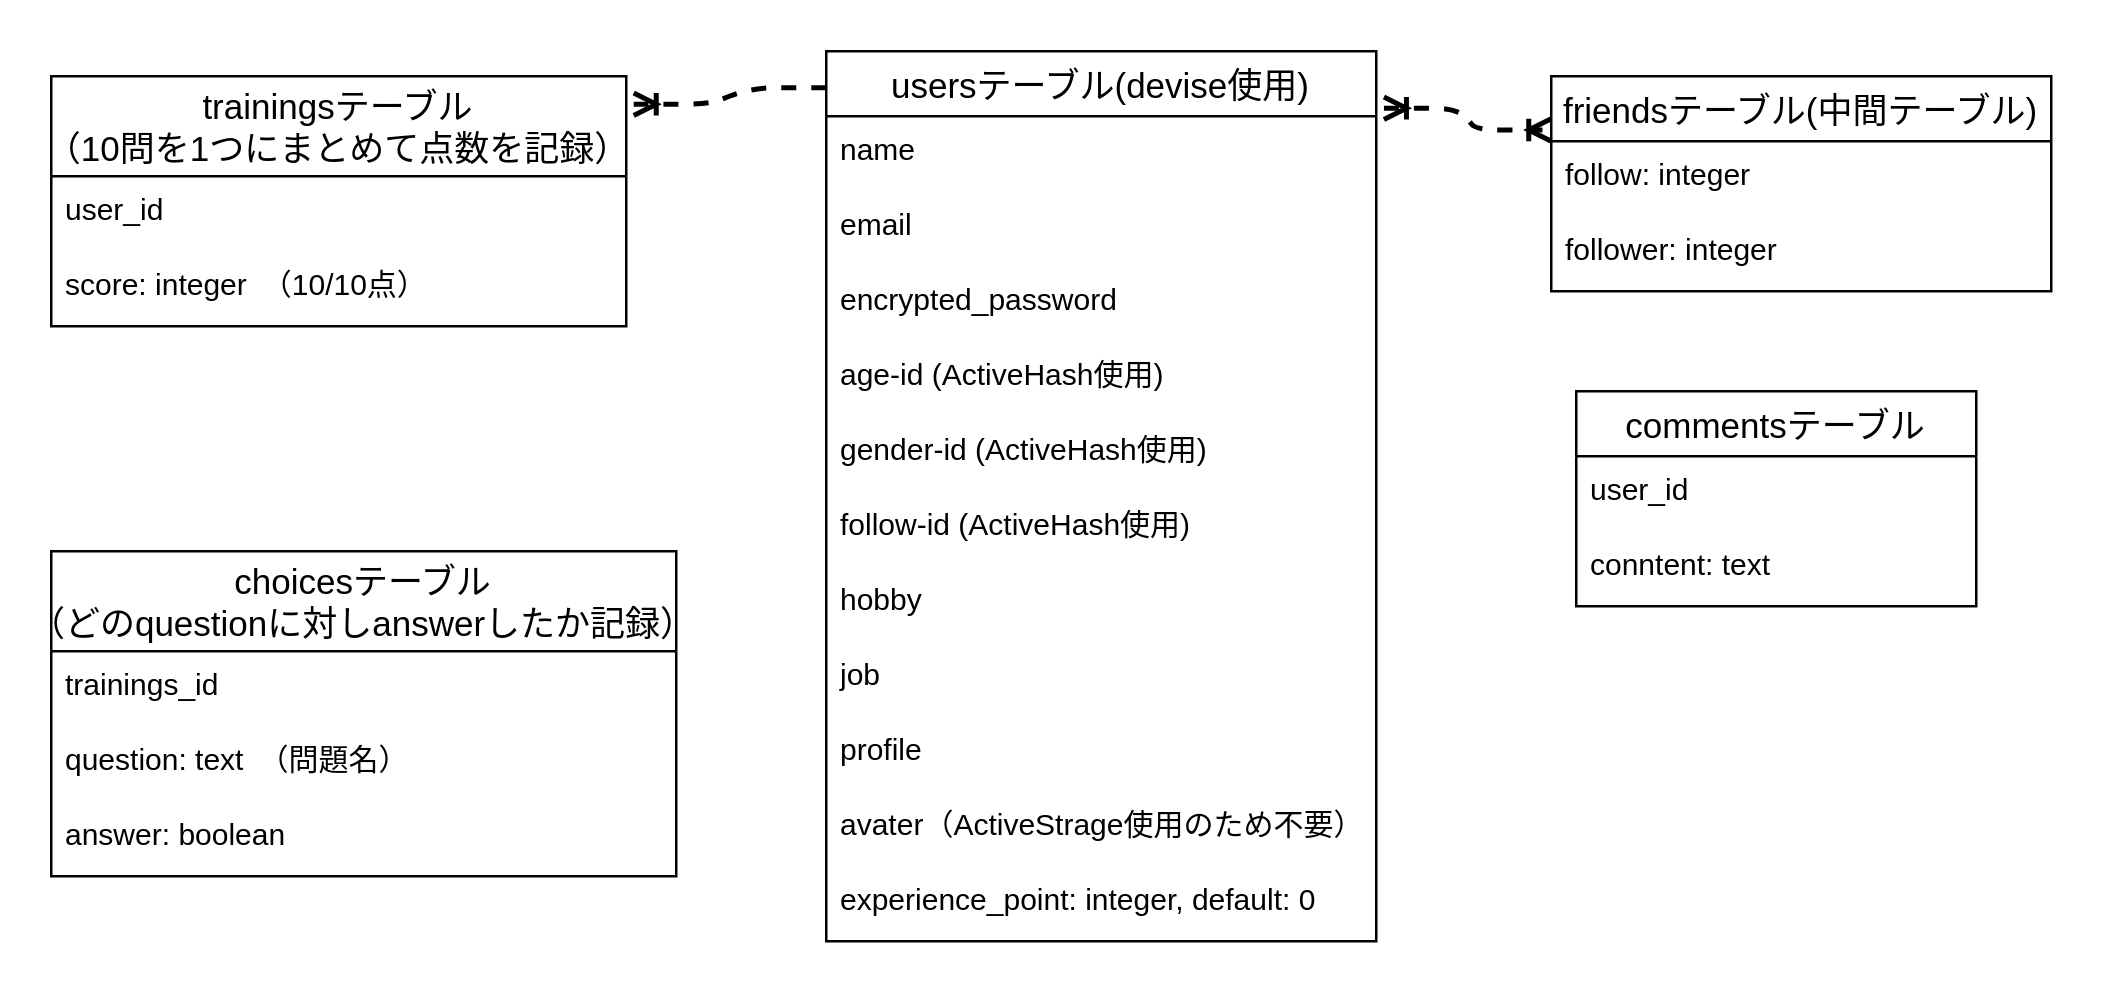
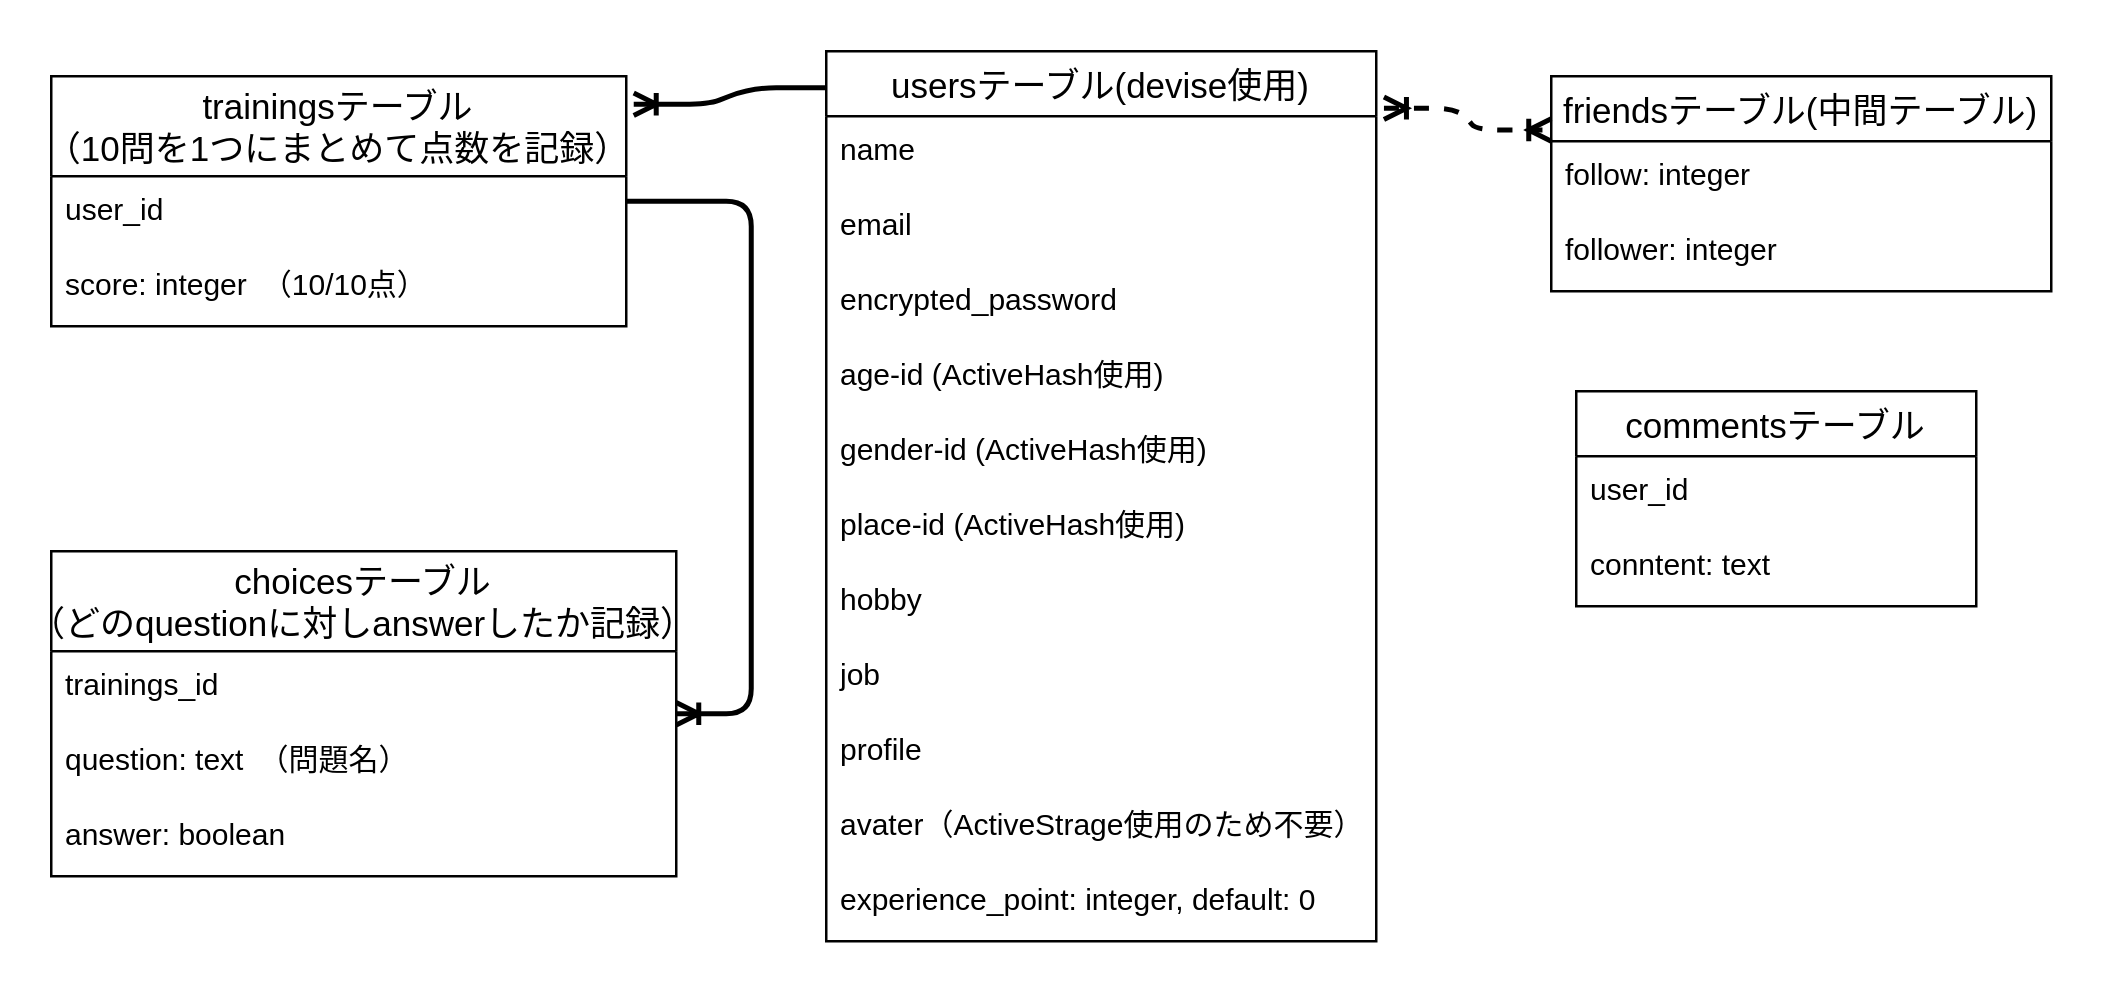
edge "usersテーブル(devise使用)" -> "trainingsテーブル （10問を1つにまとめて点数を記録）": style dashed -> solid
edge "trainingsテーブル （10問を1つにまとめて点数を記録）" -> "choicesテーブル （どのquestionに対しanswerしたか記録）": added
node "follow-id (ActiveHash使用)": label "follow-id (ActiveHash使用)" -> "place-id (ActiveHash使用)"
